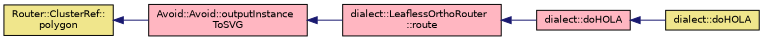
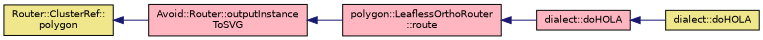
node "Avoid::Avoid::outputInstance ToSVG": label "Avoid::Avoid::outputInstance ToSVG" -> "Avoid::Router::outputInstance ToSVG"
node "dialect::LeaflessOrthoRouter ::route": label "dialect::LeaflessOrthoRouter ::route" -> "polygon::LeaflessOrthoRouter ::route"
